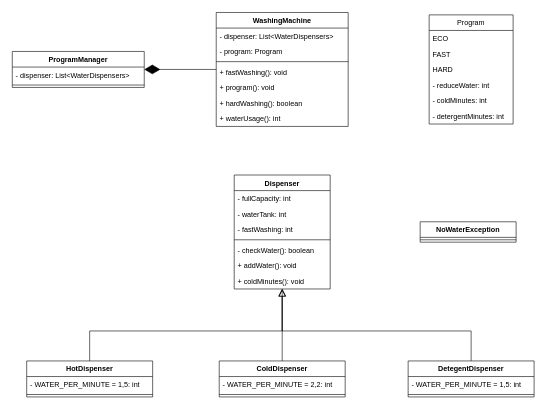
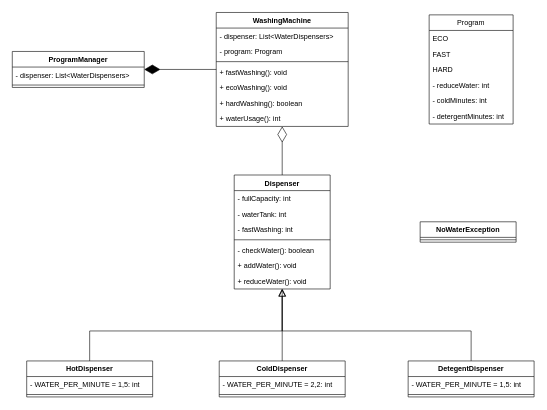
node "+ program(): void": label "+ program(): void" -> "+ ecoWashing(): void"
edge "Dispenser" -> "WashingMachine": added
node "+ coldMinutes(): void": label "+ coldMinutes(): void" -> "+ reduceWater(): void"
